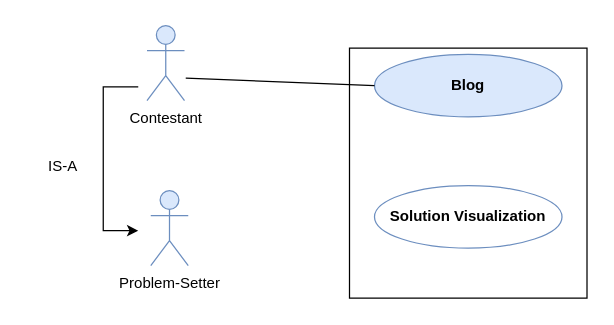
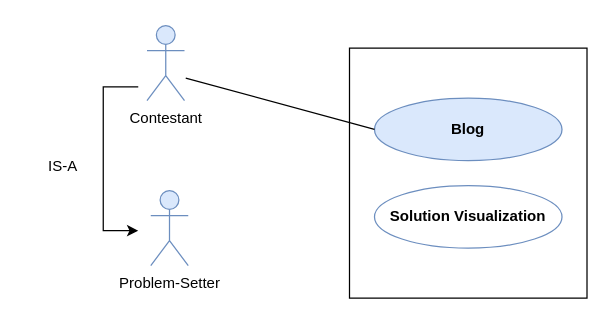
node "Blog": moved (468, 86) -> (468, 129)
